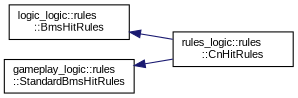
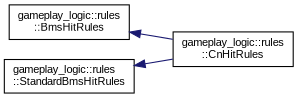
node "logic_logic::rules ::BmsHitRules": label "logic_logic::rules ::BmsHitRules" -> "gameplay_logic::rules ::BmsHitRules"
node "rules_logic::rules ::CnHitRules": label "rules_logic::rules ::CnHitRules" -> "gameplay_logic::rules ::CnHitRules"
